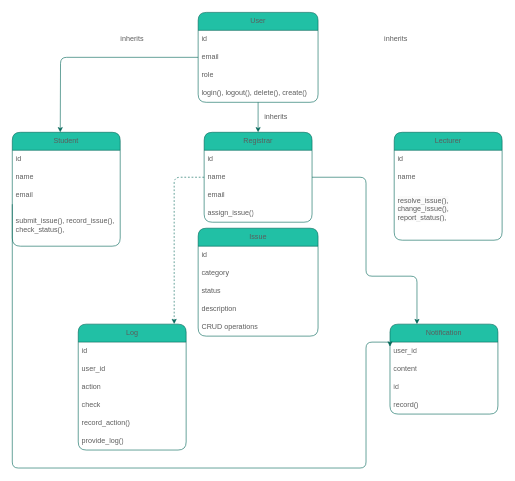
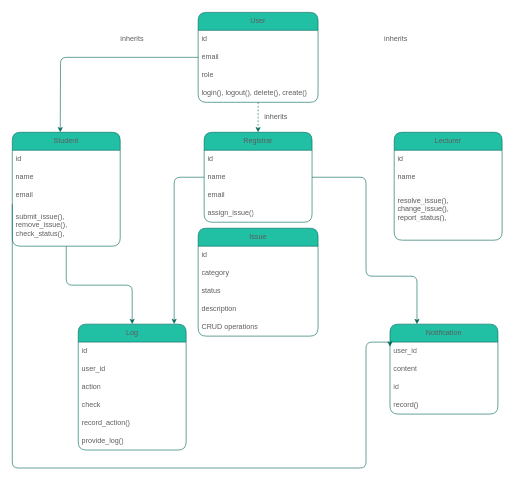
edge "User" -> "Registrar": style solid -> dashed
node "submit_issue(), record_issue(), check_status(),": label "submit_issue(), record_issue(), check_status()," -> "submit_issue(), remove_issue(), check_status(),"
edge "Registrar" -> "Log": style dashed -> solid
edge "Student" -> "Log": added
